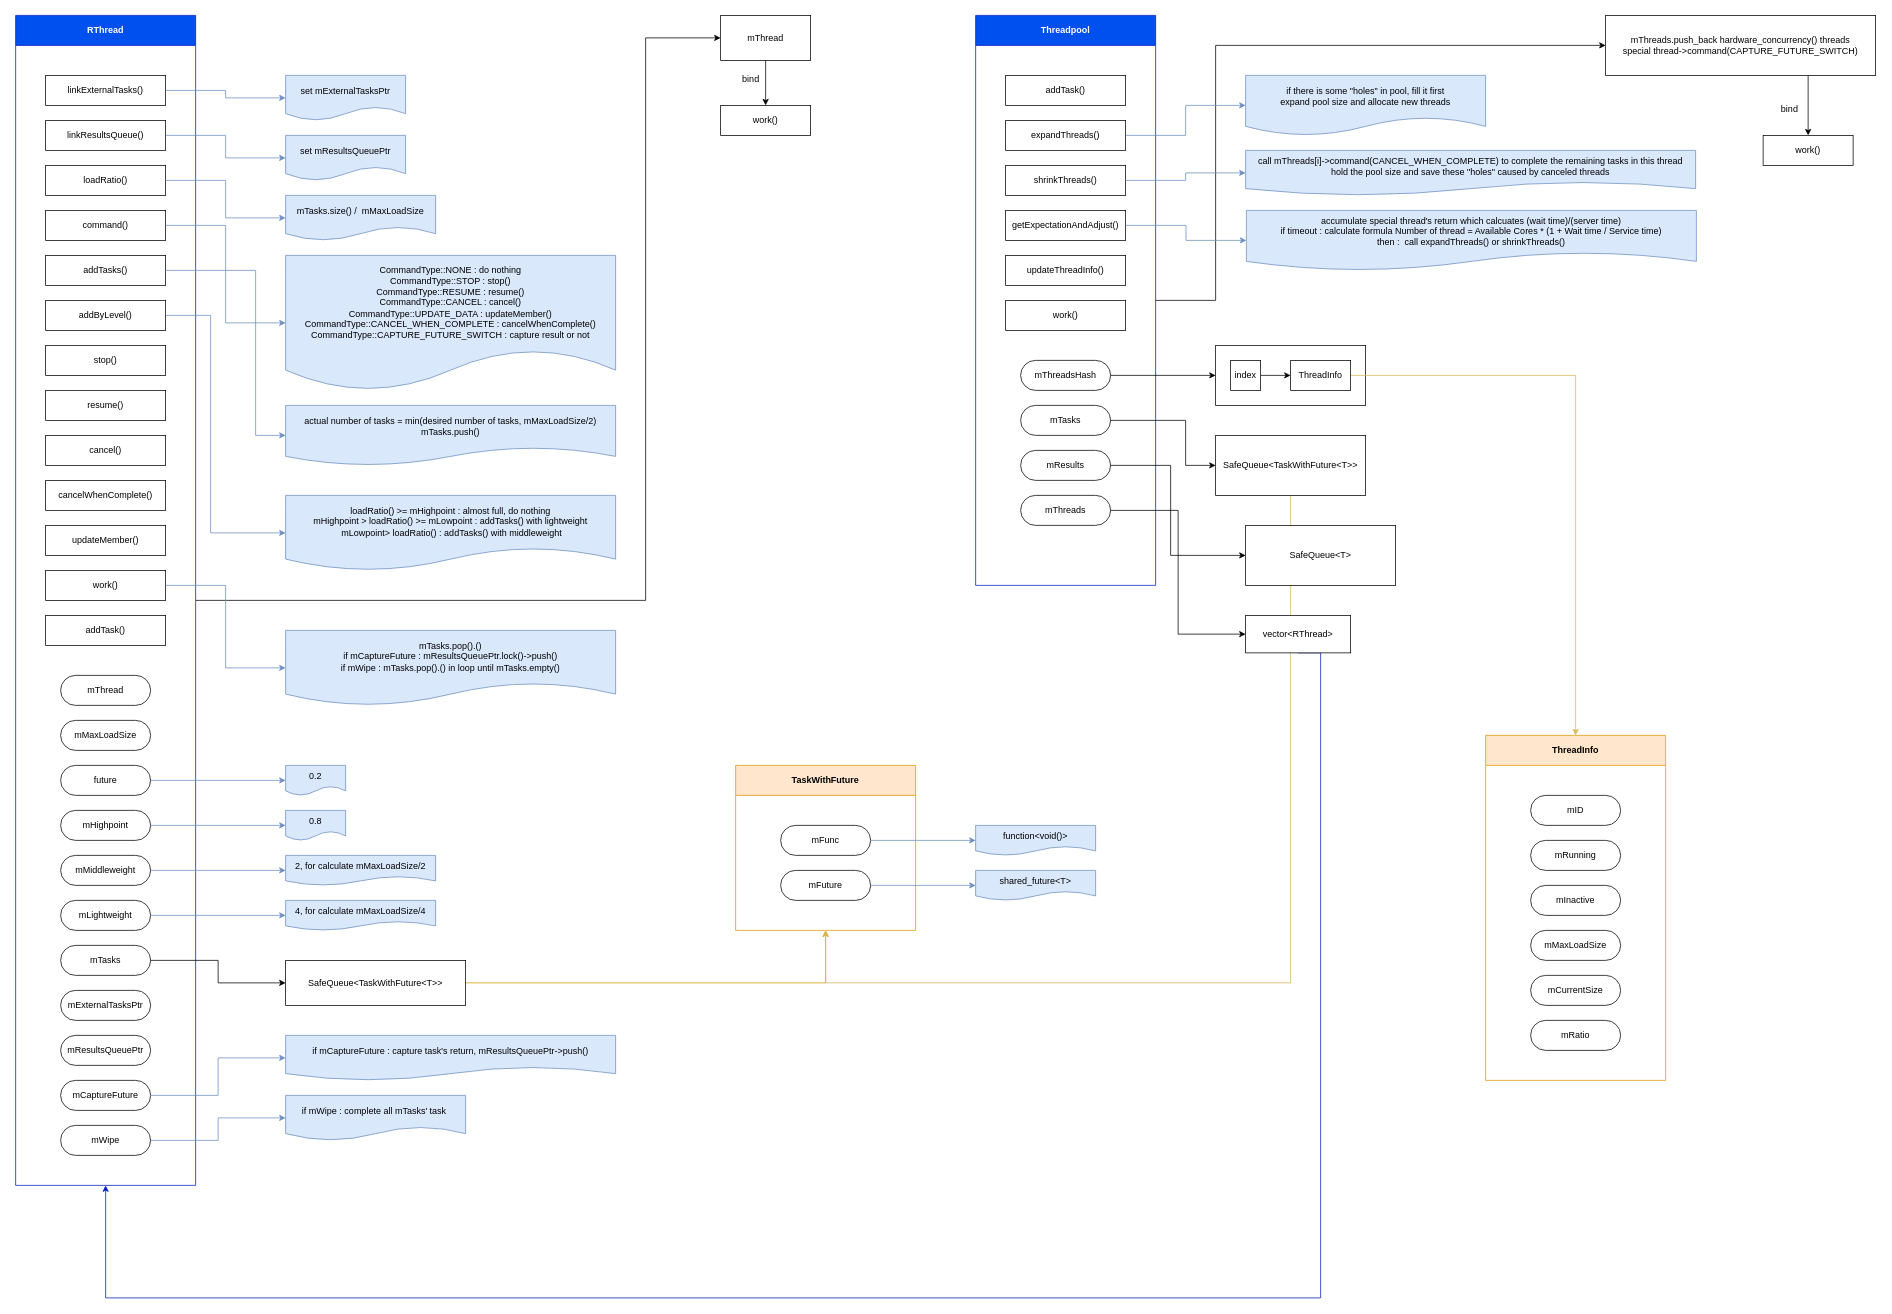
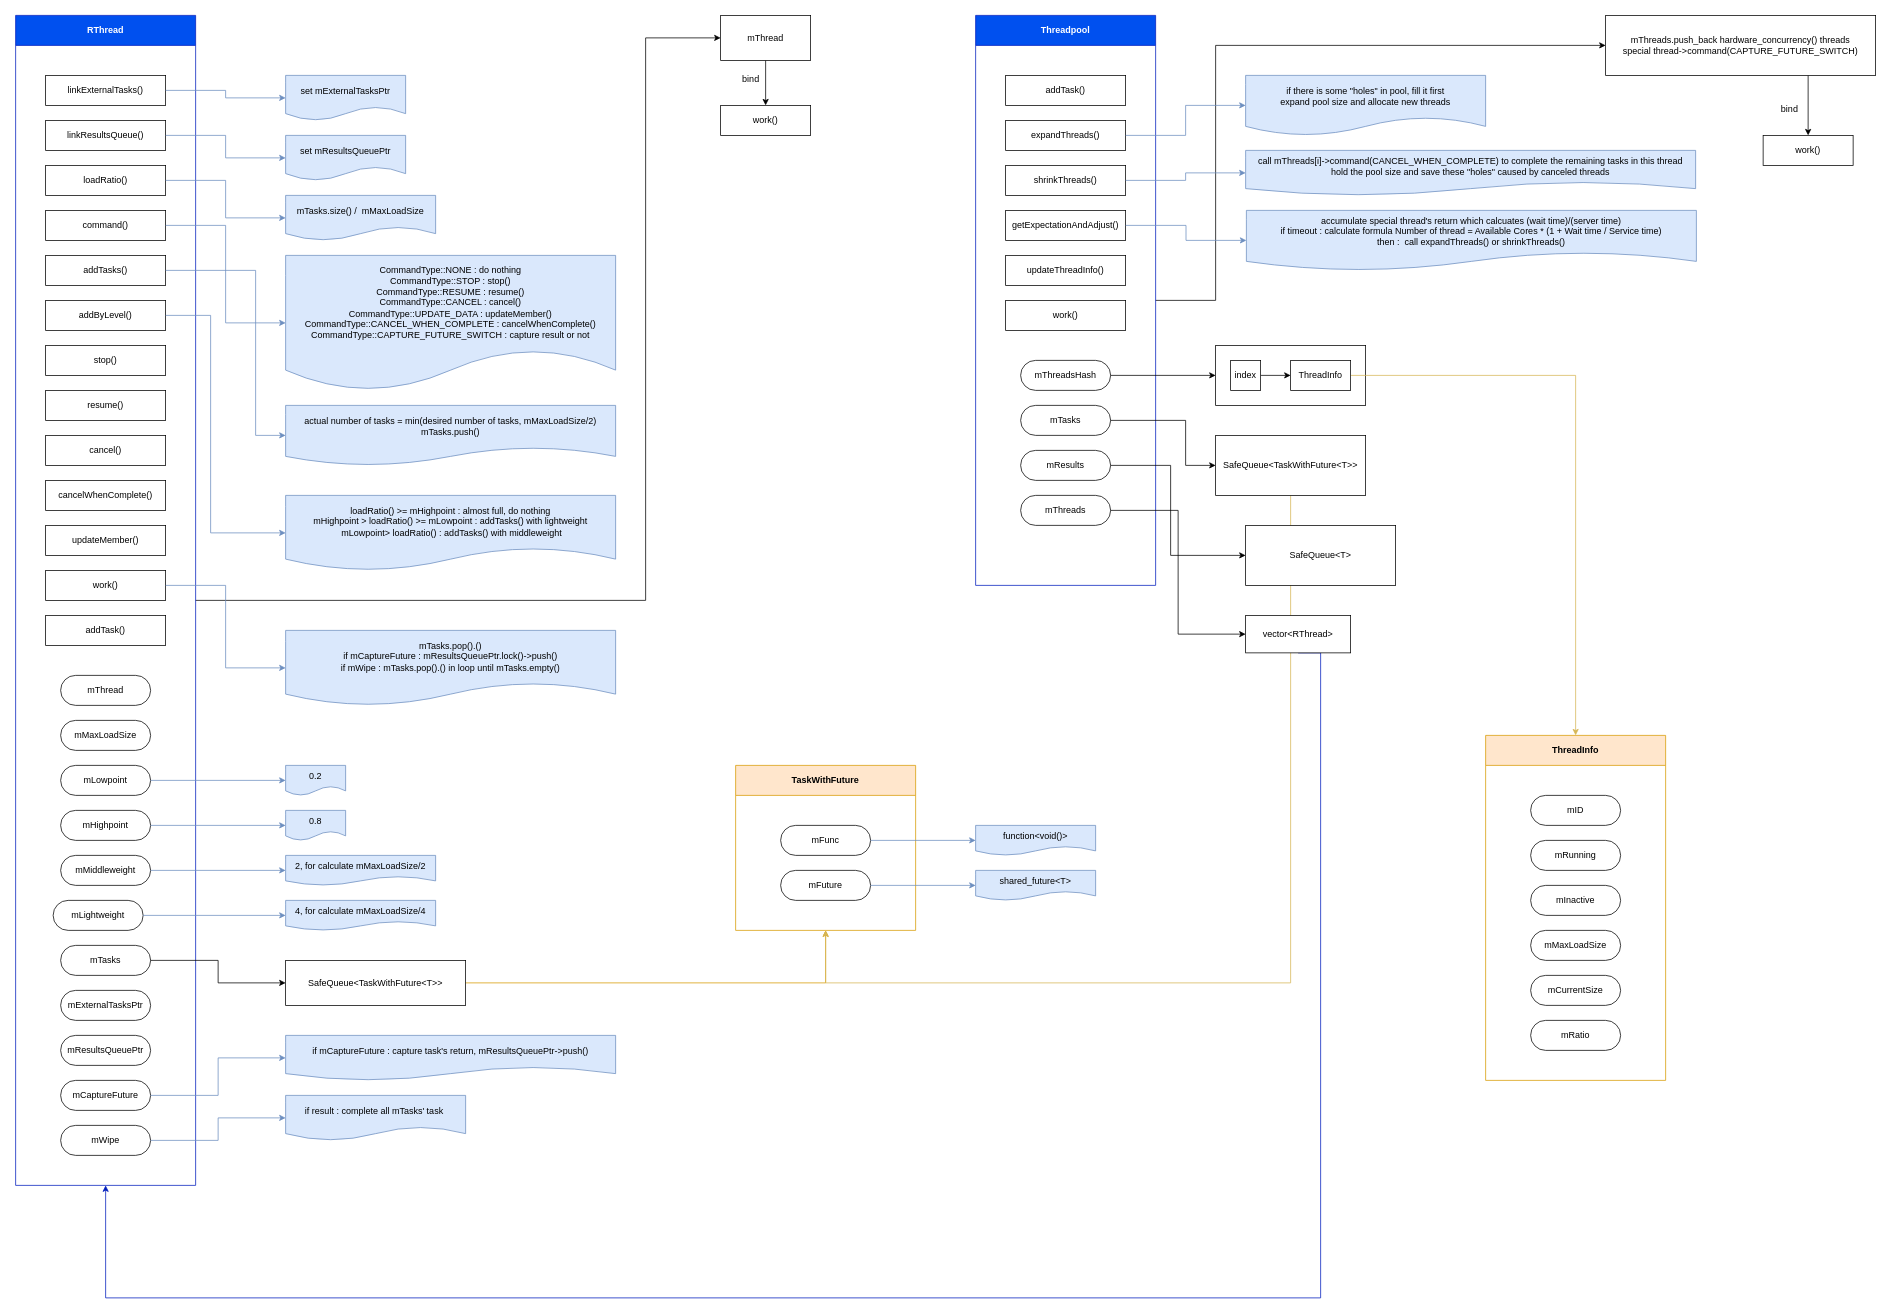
node "future": label "future" -> "mLowpoint"
node "mLightweight": moved (105, 915) -> (98, 915)
node "if mWipe : complete all mTasks' task": label "if mWipe : complete all mTasks' task" -> "if result : complete all mTasks' task"
